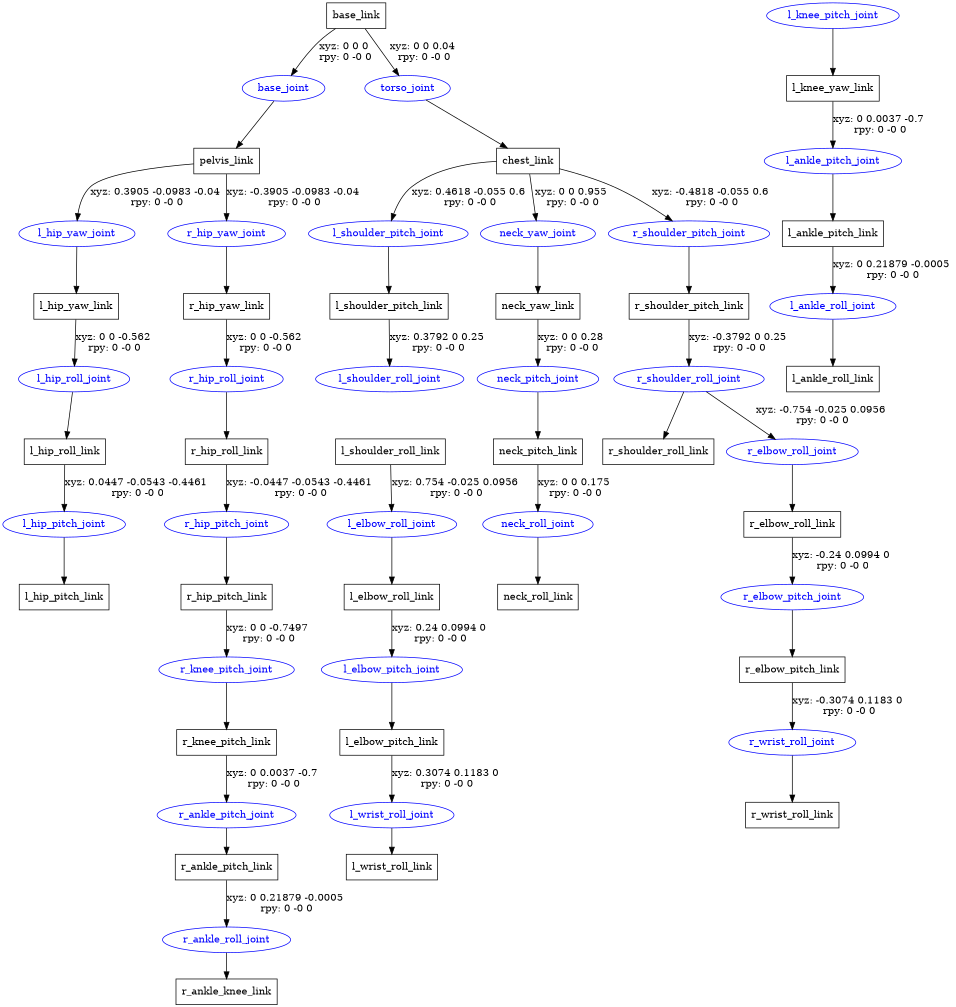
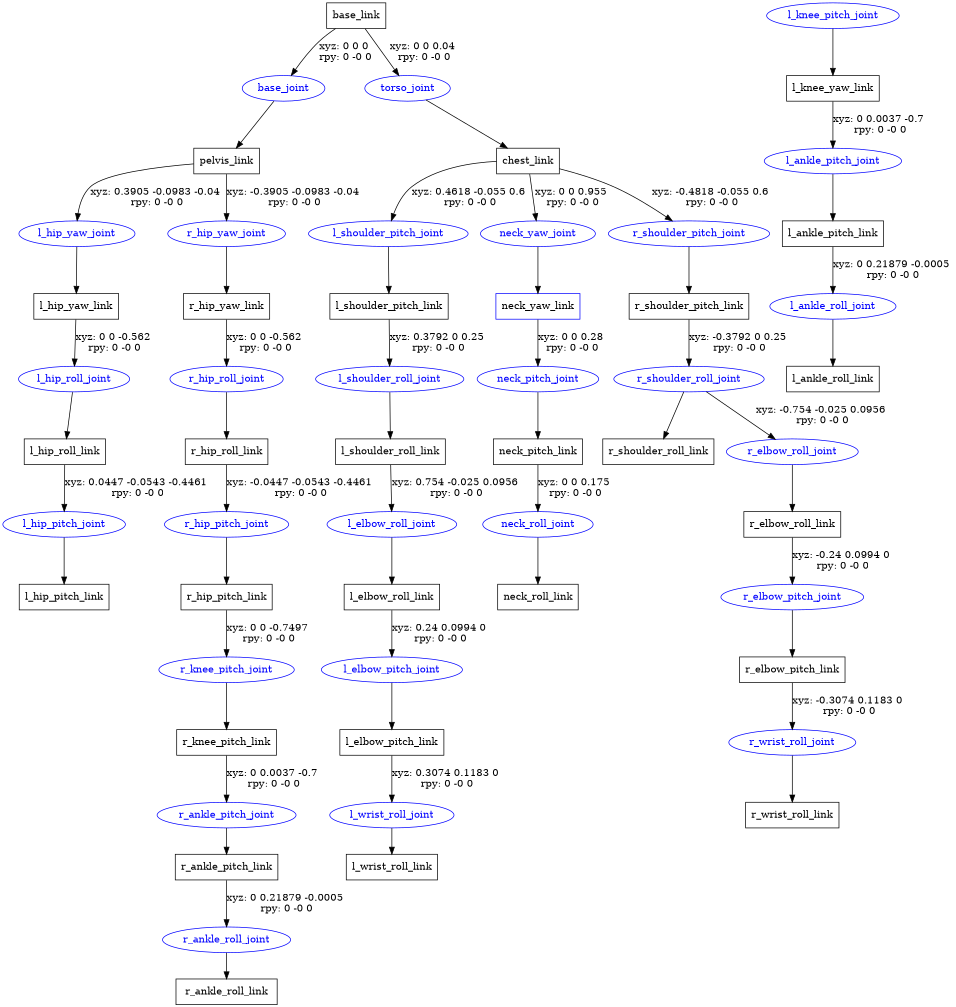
node "neck_yaw_link": color black -> blue
edge "l_shoulder_roll_joint" -> "l_shoulder_roll_link": added
node "r_ankle_knee_link": label "r_ankle_knee_link" -> "r_ankle_roll_link"
